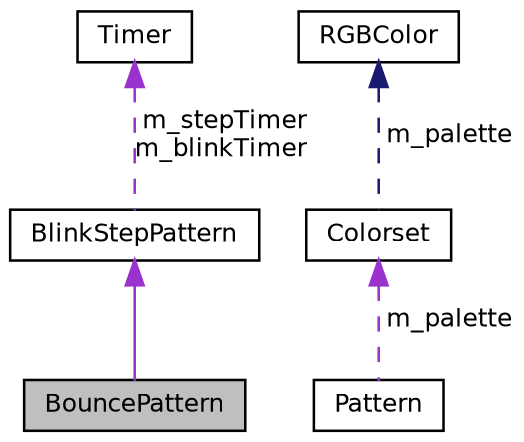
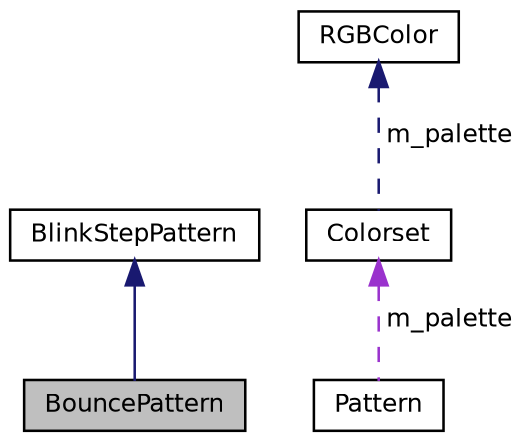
node "Timer": removed
edge "BouncePattern" -> "BlinkStepPattern": color darkorchid3 -> midnightblue
